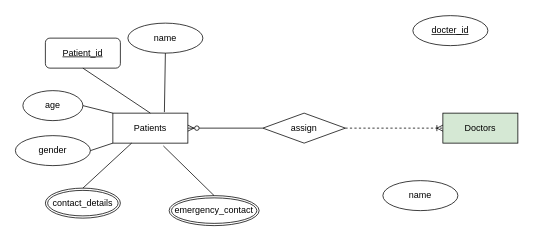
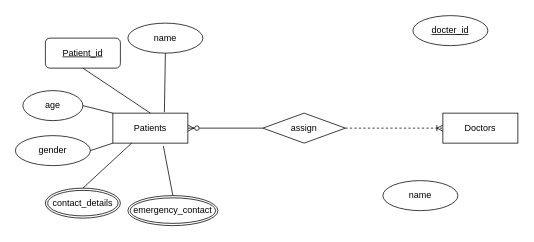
node "Doctors": fillcolor #d5e8d4 -> #ffffff
node "emergency_contact": moved (214, 210) -> (173, 210)
